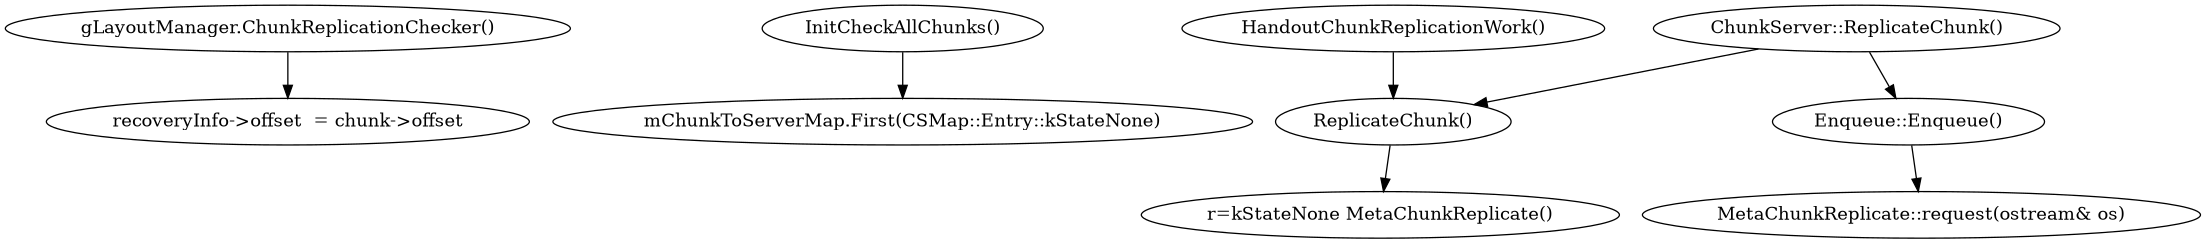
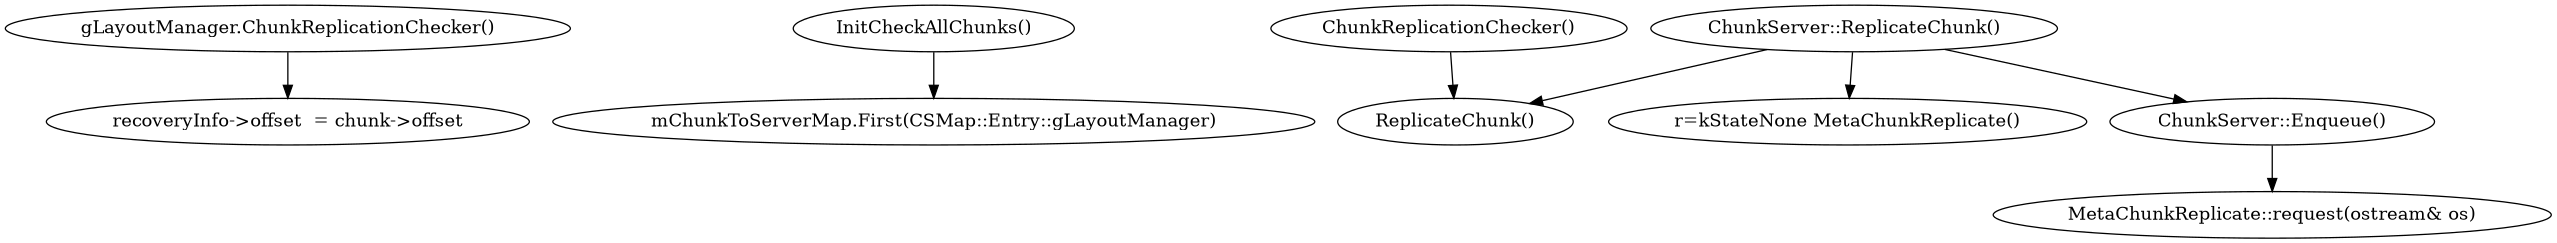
node "HandoutChunkReplicationWork()": label "HandoutChunkReplicationWork()" -> "ChunkReplicationChecker()"
node "mChunkToServerMap.First(CSMap::Entry::kStateNone)": label "mChunkToServerMap.First(CSMap::Entry::kStateNone)" -> "mChunkToServerMap.First(CSMap::Entry::gLayoutManager)"
node "Enqueue::Enqueue()": label "Enqueue::Enqueue()" -> "ChunkServer::Enqueue()"
edge "ReplicateChunk()" -> "r=kStateNone MetaChunkReplicate()": now "ChunkServer::ReplicateChunk()" -> "r=kStateNone MetaChunkReplicate()"
